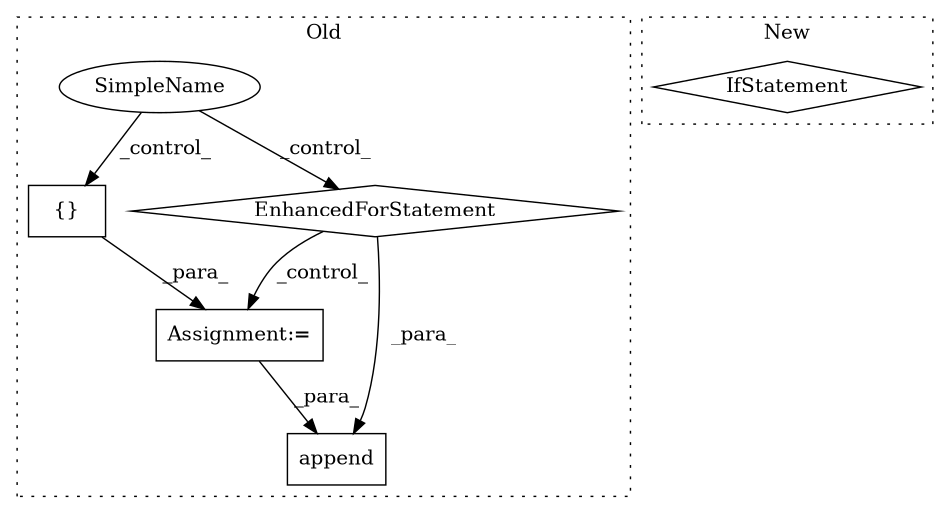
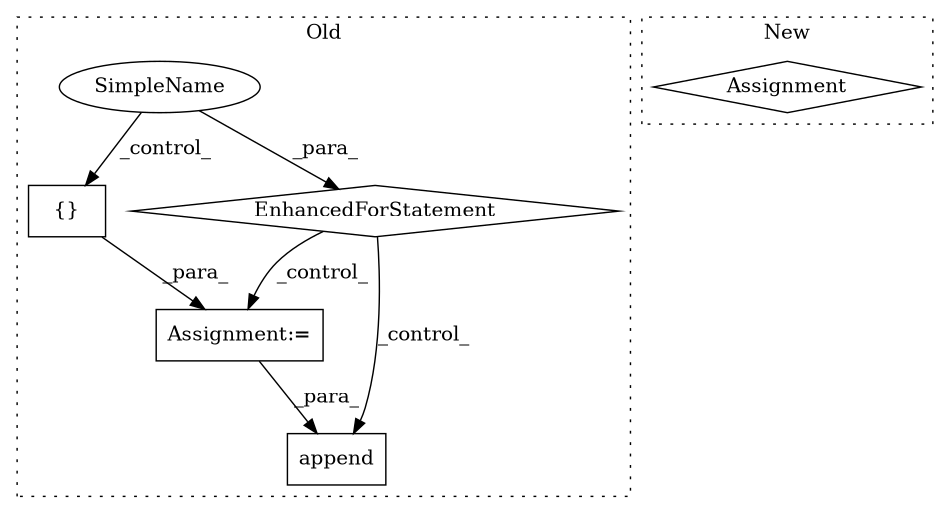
node "IfStatement": label "IfStatement" -> "Assignment"
edge "SimpleName" -> "EnhancedForStatement": label "_control_" -> "_para_"
edge "EnhancedForStatement" -> "append": label "_para_" -> "_control_"
